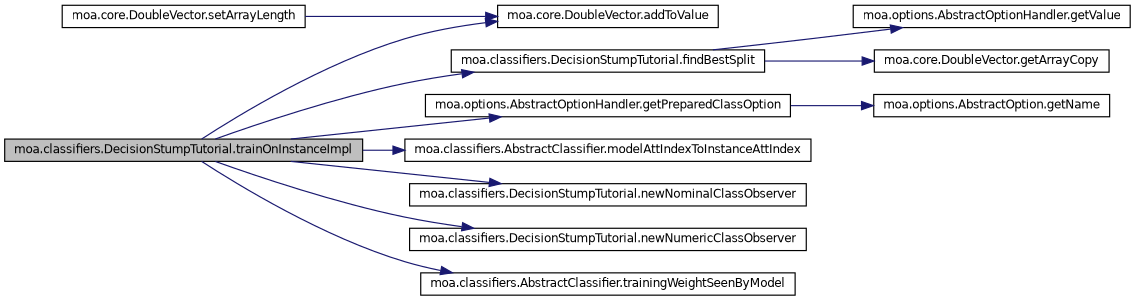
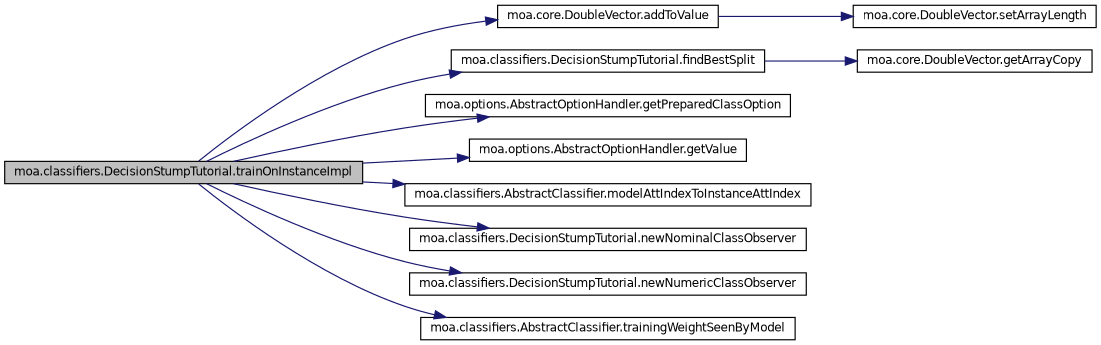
edge "moa.core.DoubleVector.setArrayLength" -> "moa.core.DoubleVector.addToValue": reversed
edge "moa.classifiers.DecisionStumpTutorial.findBestSplit" -> "moa.options.AbstractOptionHandler.getValue": now "moa.classifiers.DecisionStumpTutorial.trainOnInstanceImpl" -> "moa.options.AbstractOptionHandler.getValue"
node "moa.options.AbstractOption.getName": removed
